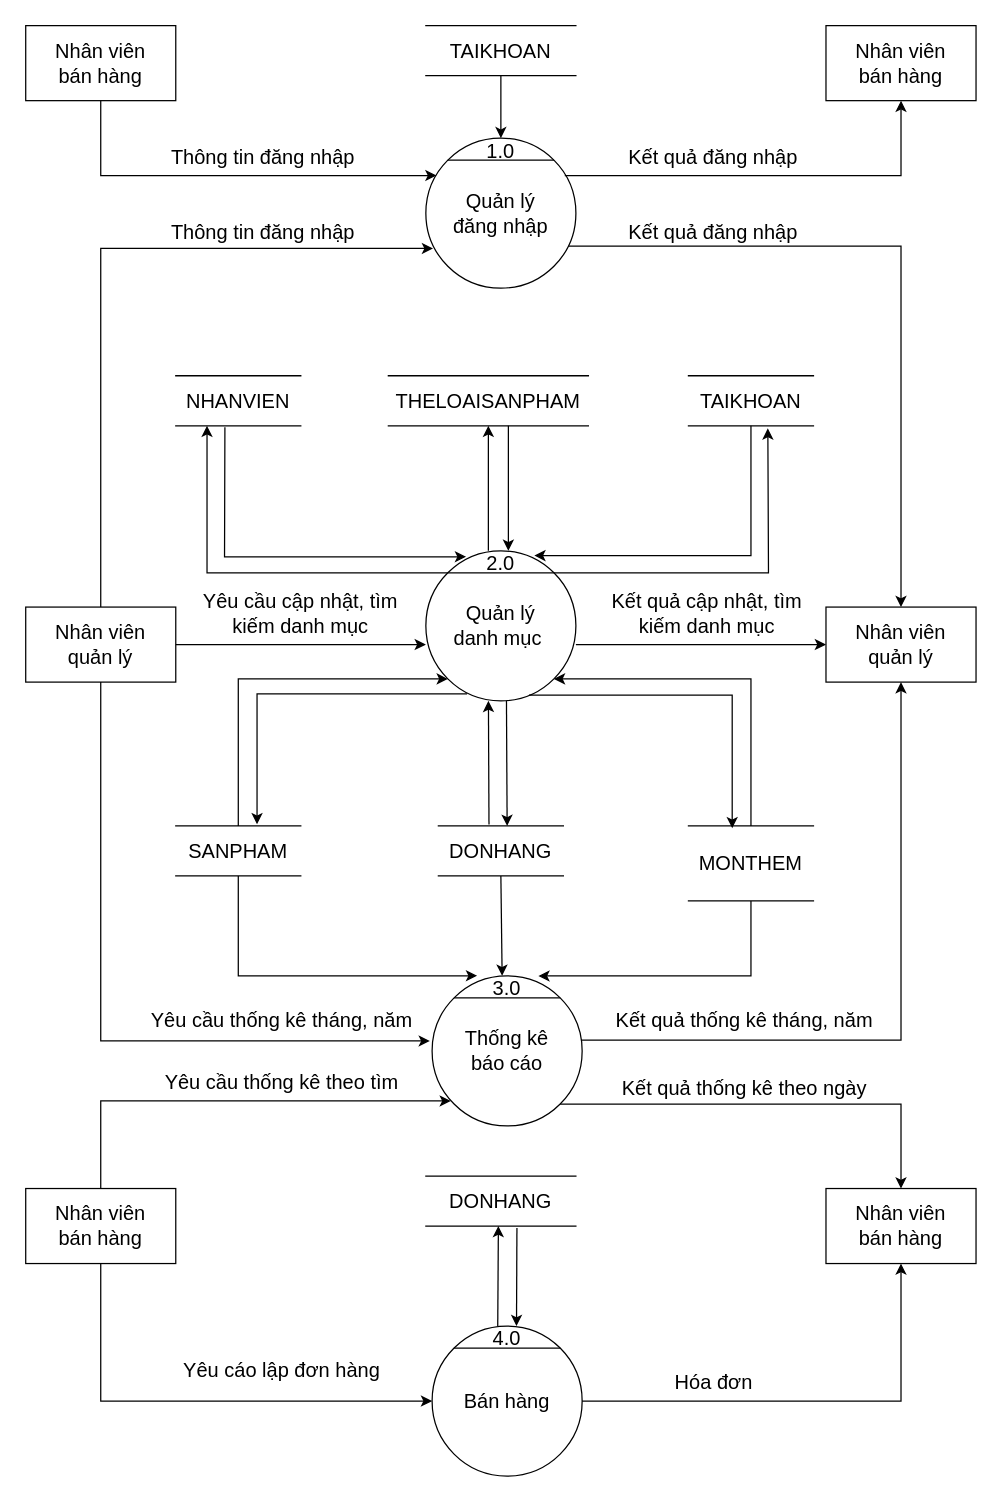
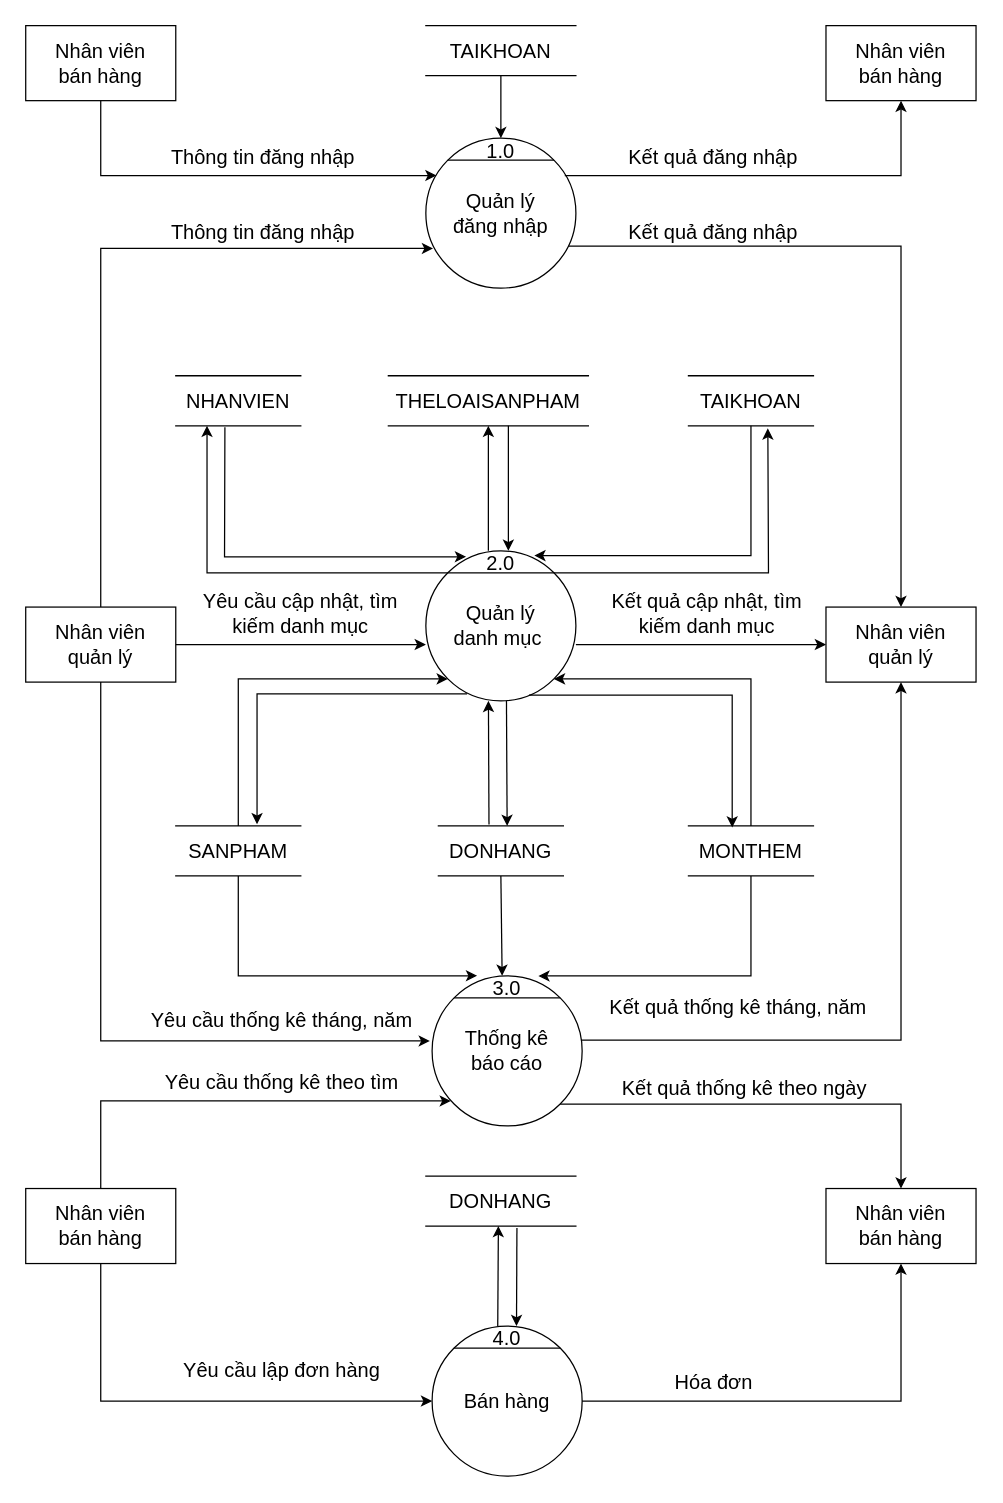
node "MONTHEM": size 125x75 -> 125x50
node "Kết quả thống kê tháng, năm": moved (744, 1019) -> (738, 1007)
node "Yêu cáo lập đơn hàng": label "Yêu cáo lập đơn hàng" -> "Yêu cầu lập đơn hàng"
